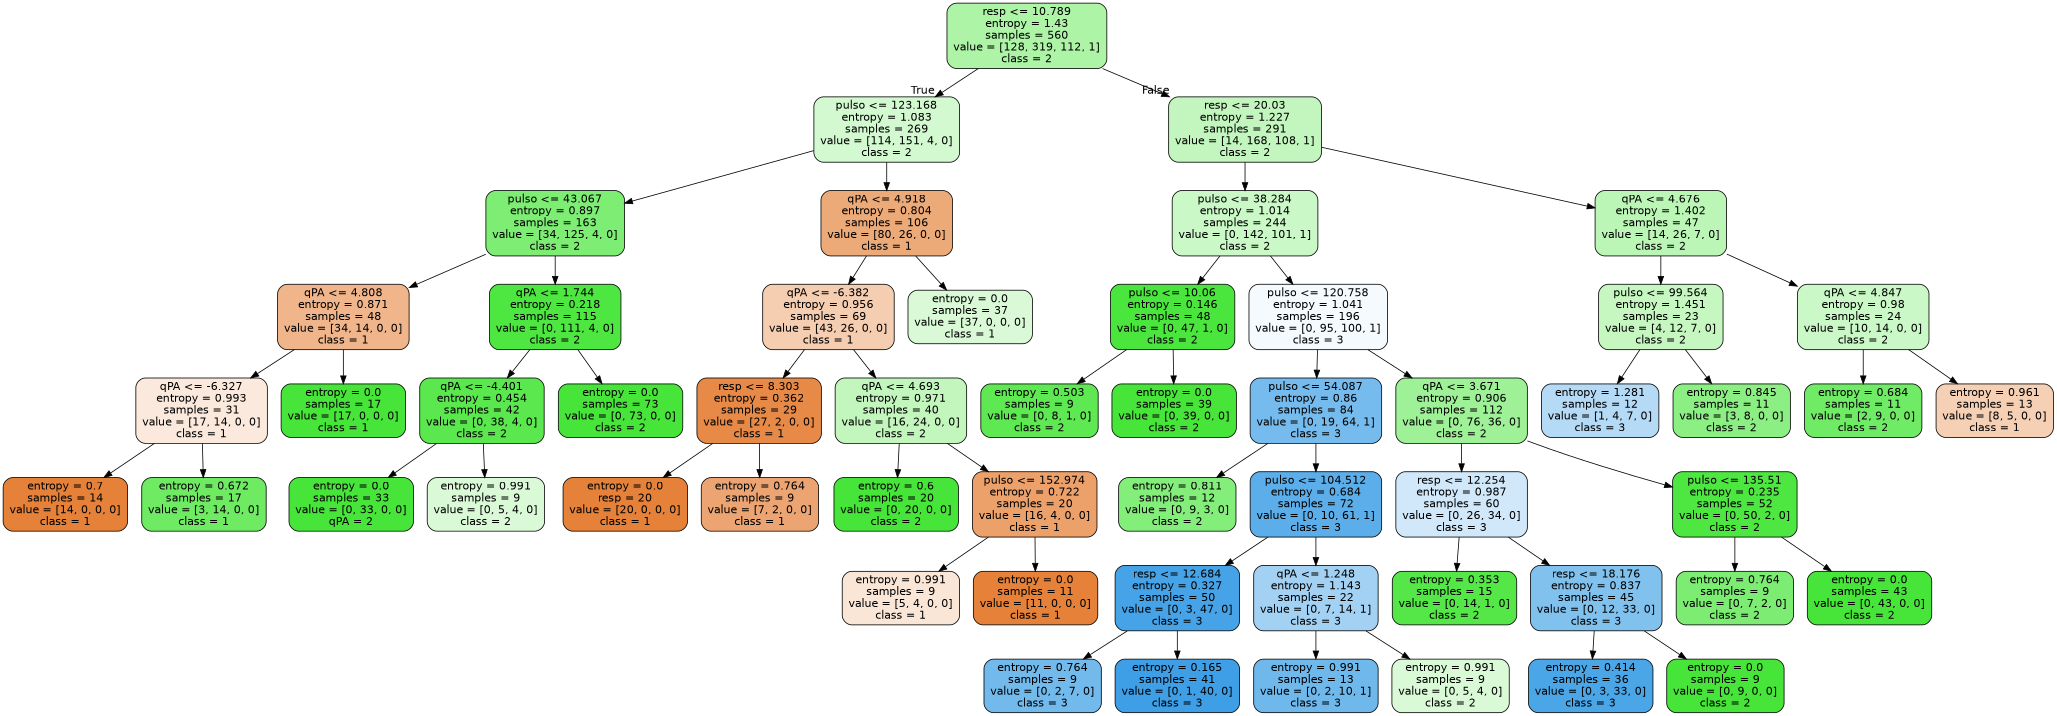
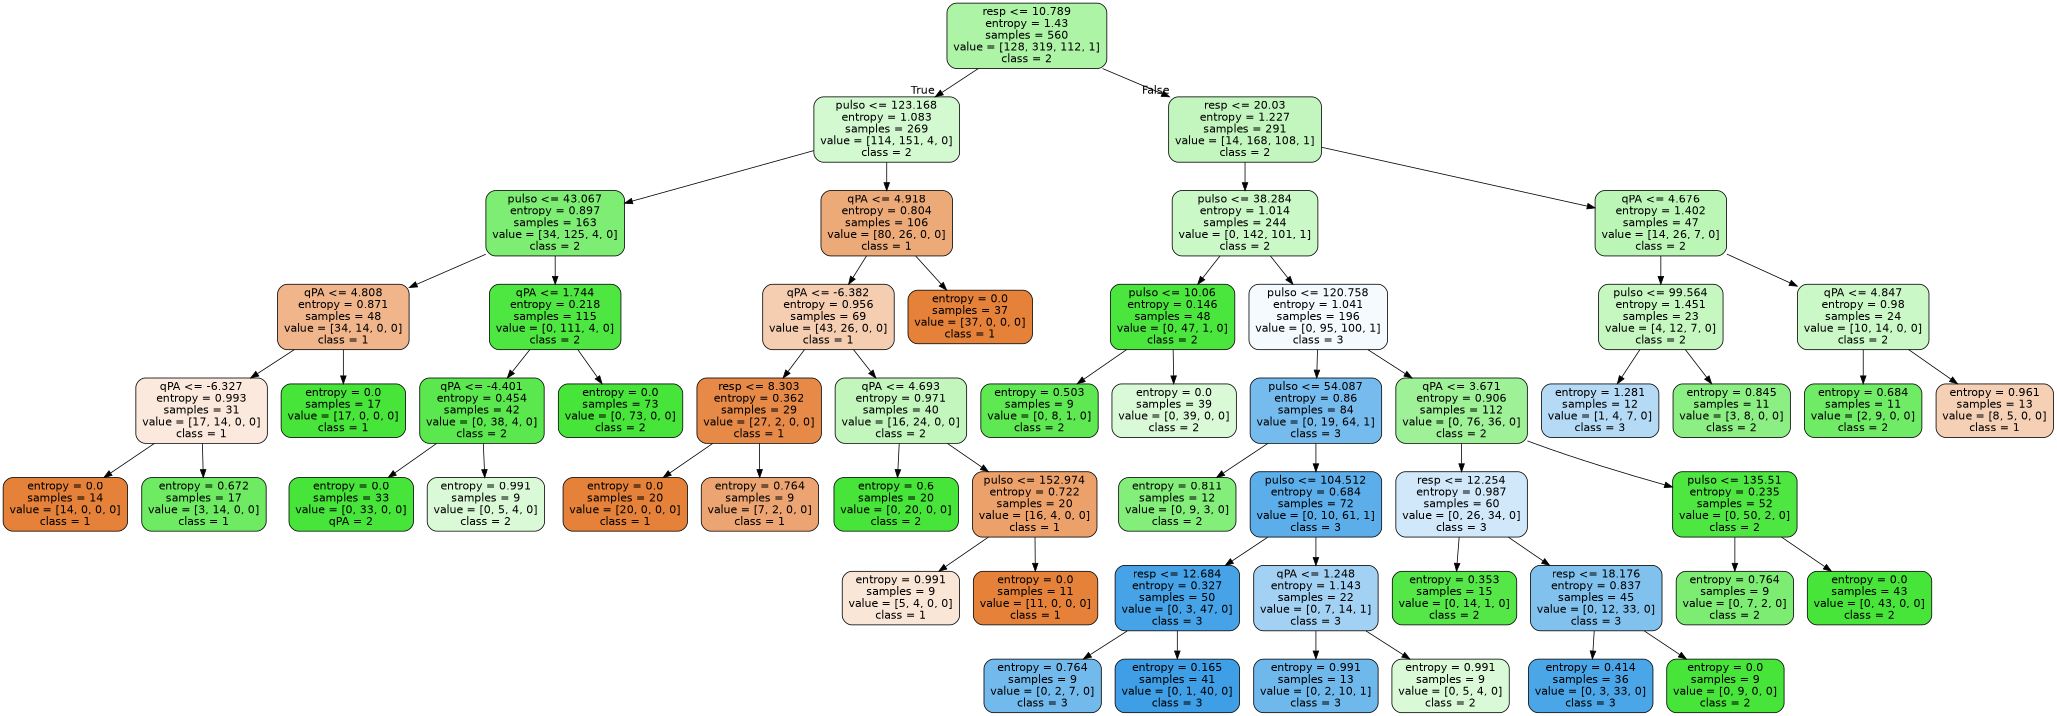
node "entropy = 0.0 samples = 37 value = [37, 0, 0, 0] class = 1": fillcolor #dafad7 -> #e58139
node "entropy = 0.0 samples = 39 value = [0, 39, 0, 0] class = 2": fillcolor #47e539 -> #dafad7
node "entropy = 0.7 samples = 14 value = [14, 0, 0, 0] class = 1": label "entropy = 0.7 samples = 14 value = [14, 0, 0, 0] class = 1" -> "entropy = 0.0 samples = 14 value = [14, 0, 0, 0] class = 1"
node "entropy = 0.0 resp = 20 value = [20, 0, 0, 0] class = 1": label "entropy = 0.0 resp = 20 value = [20, 0, 0, 0] class = 1" -> "entropy = 0.0 samples = 20 value = [20, 0, 0, 0] class = 1"
